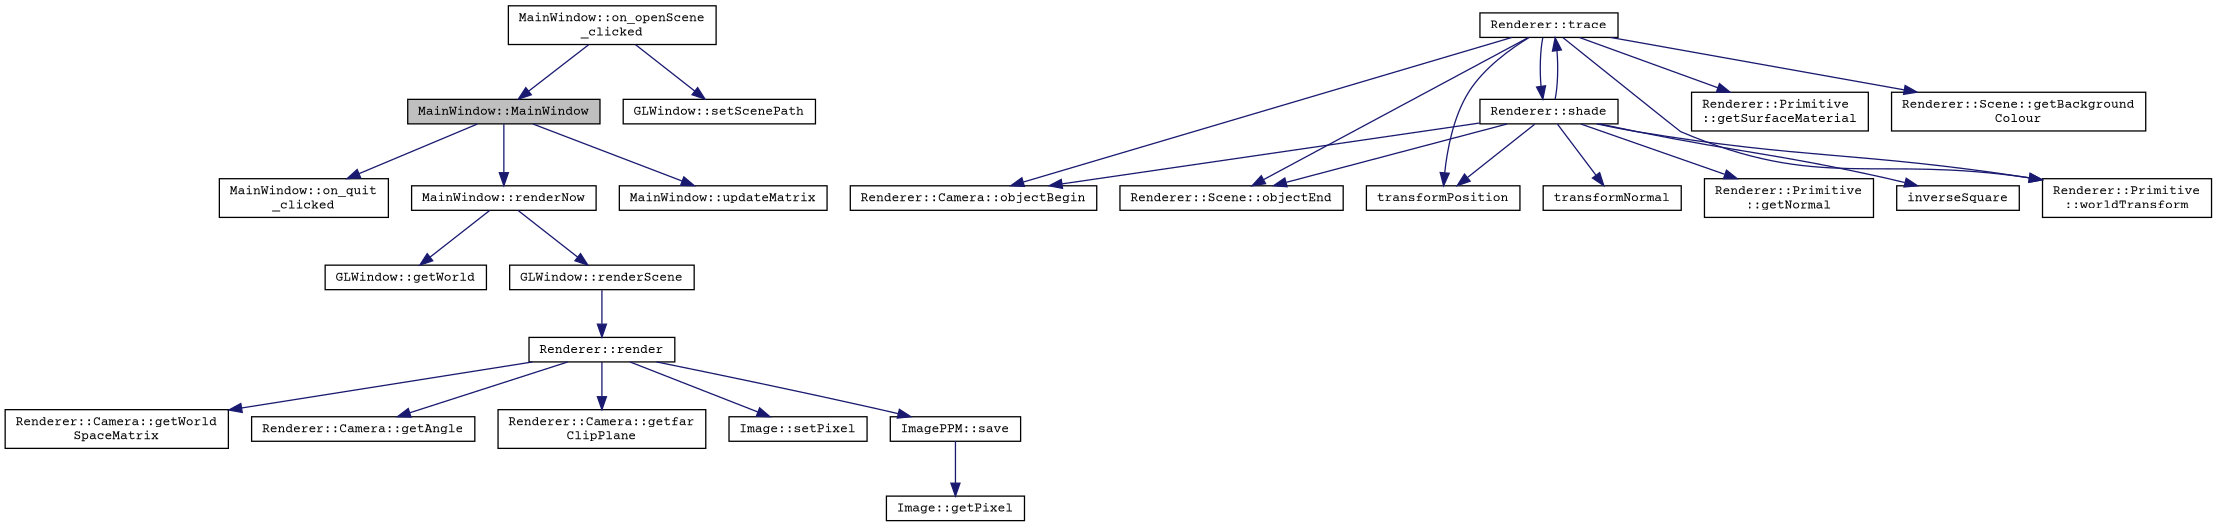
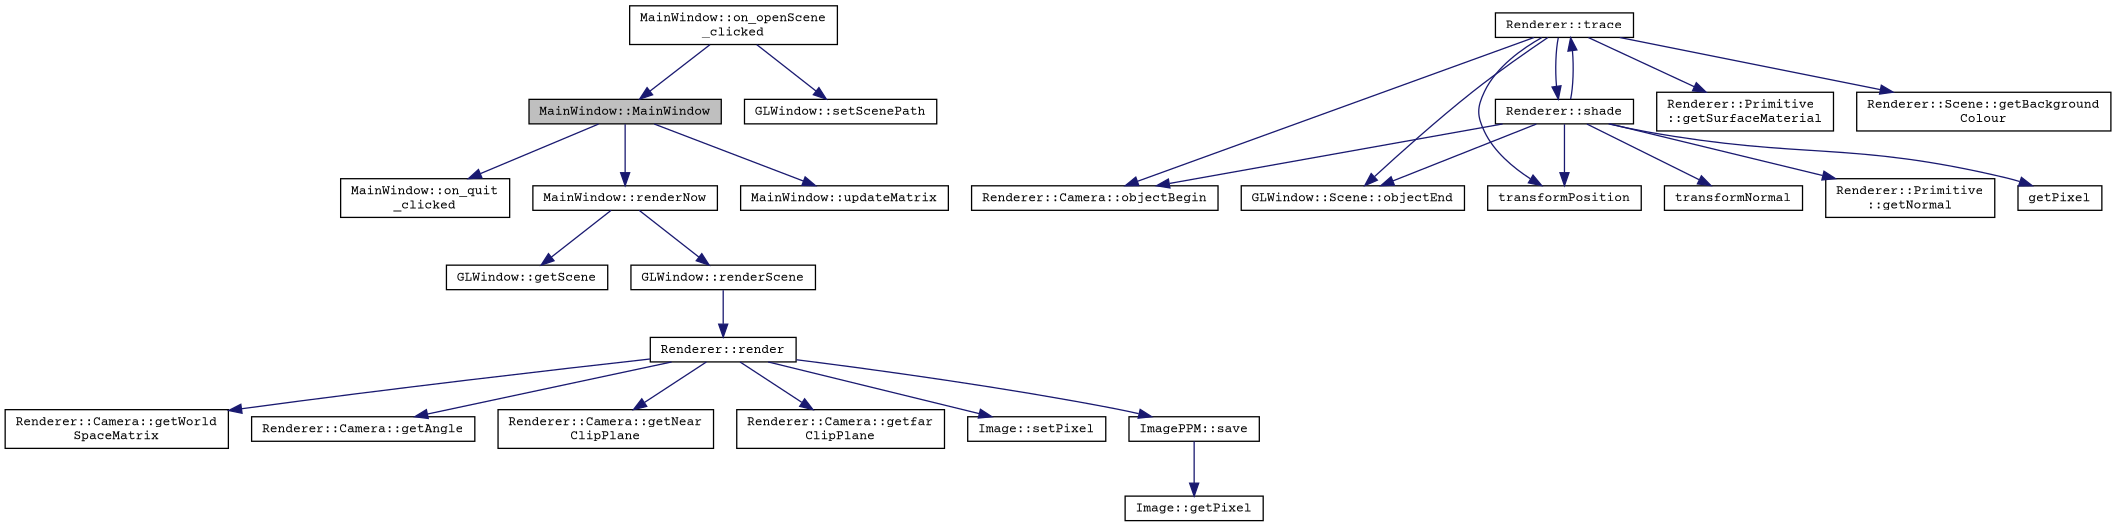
node "Renderer::Scene::objectEnd": label "Renderer::Scene::objectEnd" -> "GLWindow::Scene::objectEnd"
node "inverseSquare": label "inverseSquare" -> "getPixel"
node "Renderer::Primitive ::worldTransform": removed
node "GLWindow::getWorld": label "GLWindow::getWorld" -> "GLWindow::getScene"
node "Renderer::Camera::getNear ClipPlane": added
